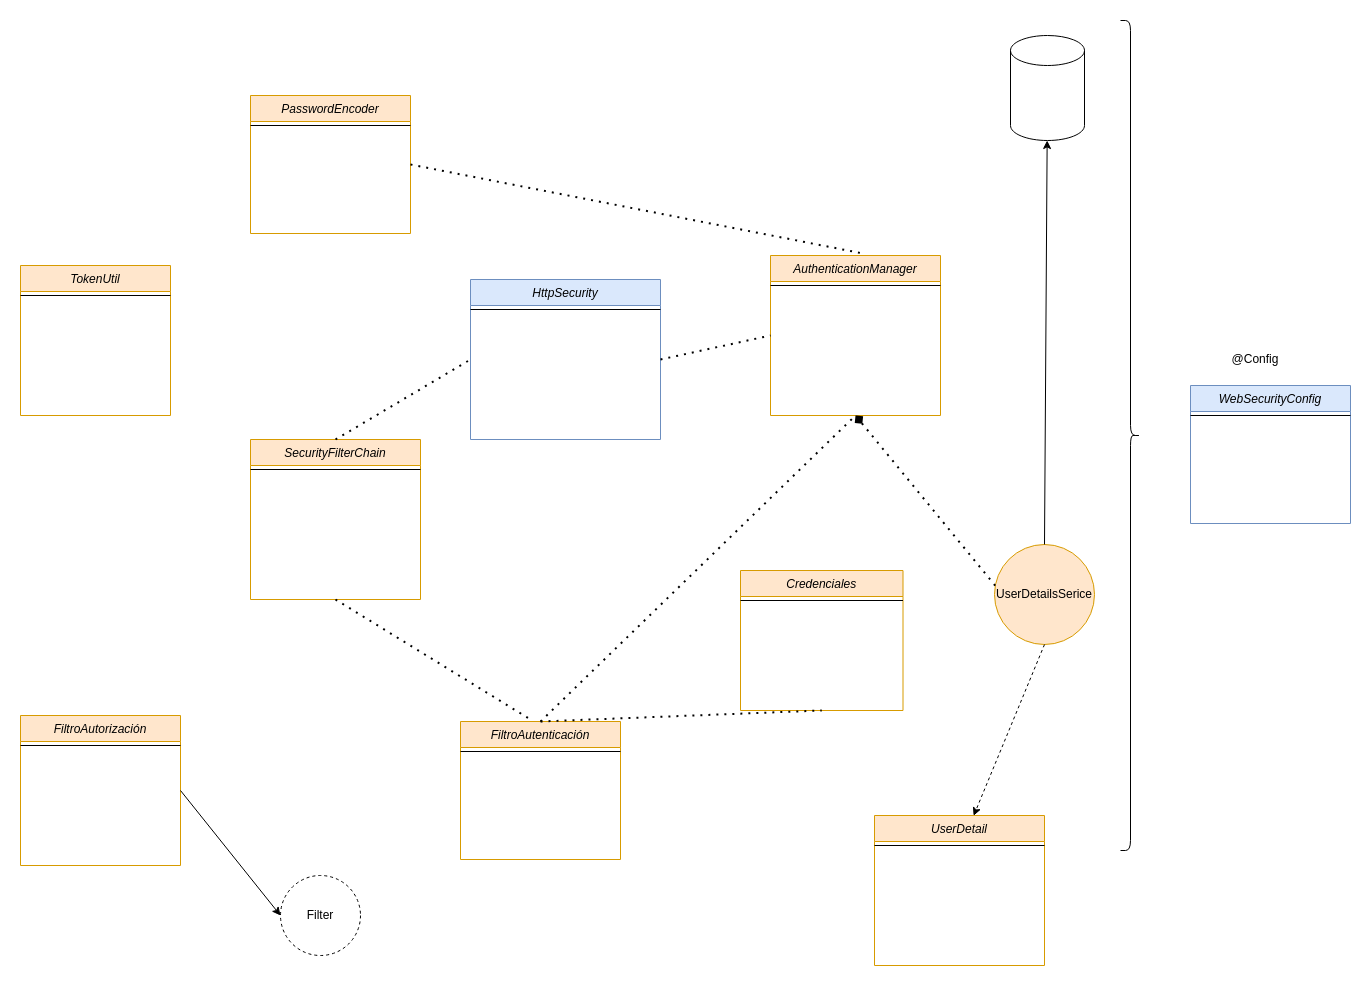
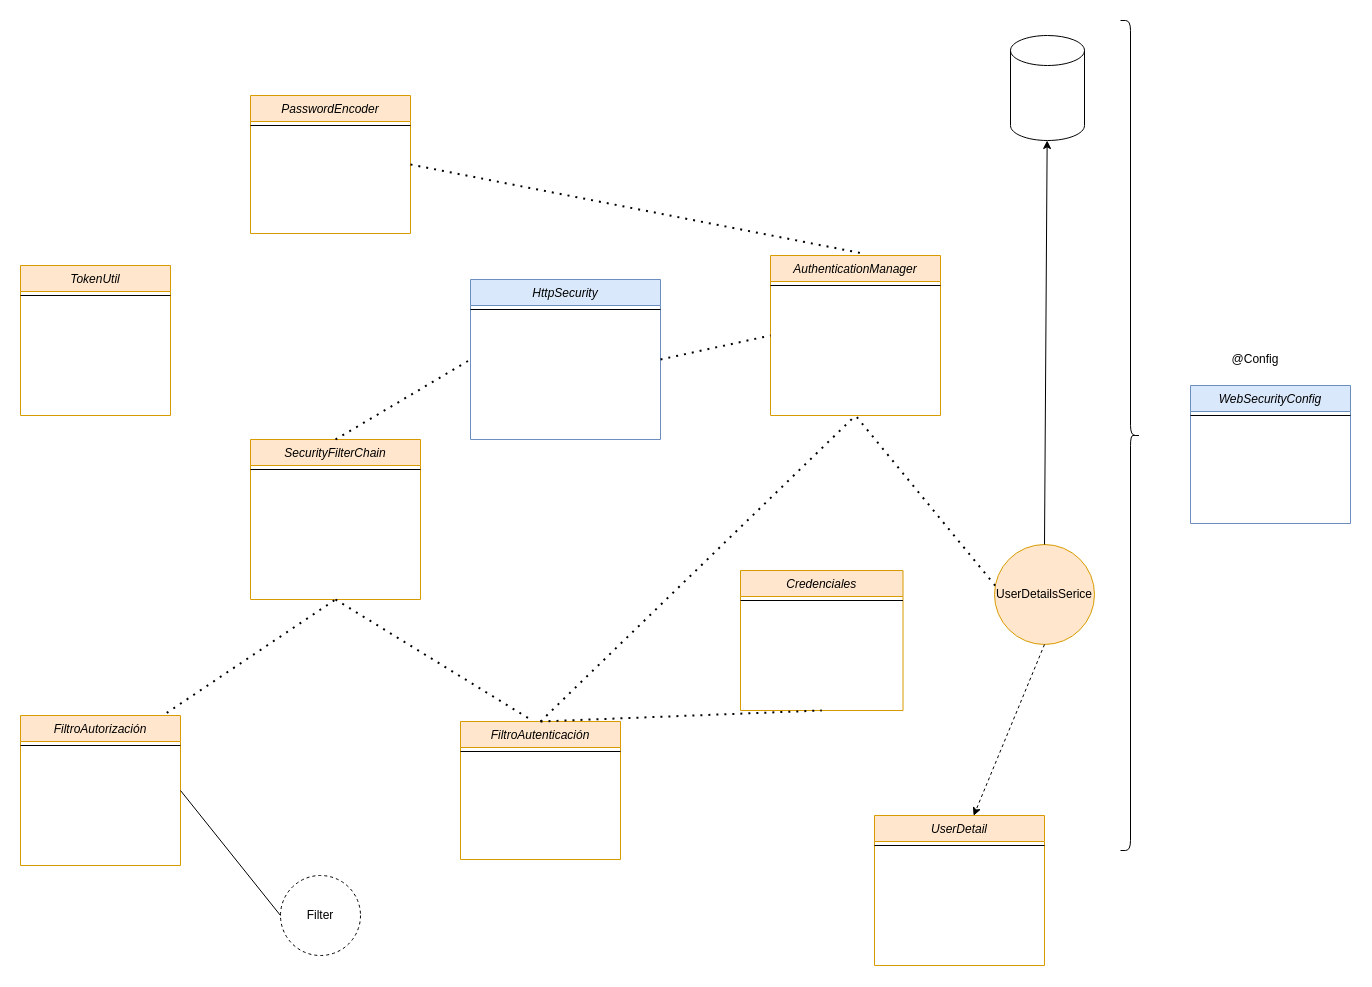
edge "UserDetailsSerice" -> "AuthenticationManager": arrowhead diamond -> none
edge "SecurityFilterChain" -- "FiltroAutorización": added
edge "FiltroAutorización" -> "Filter": arrowhead classic -> none
